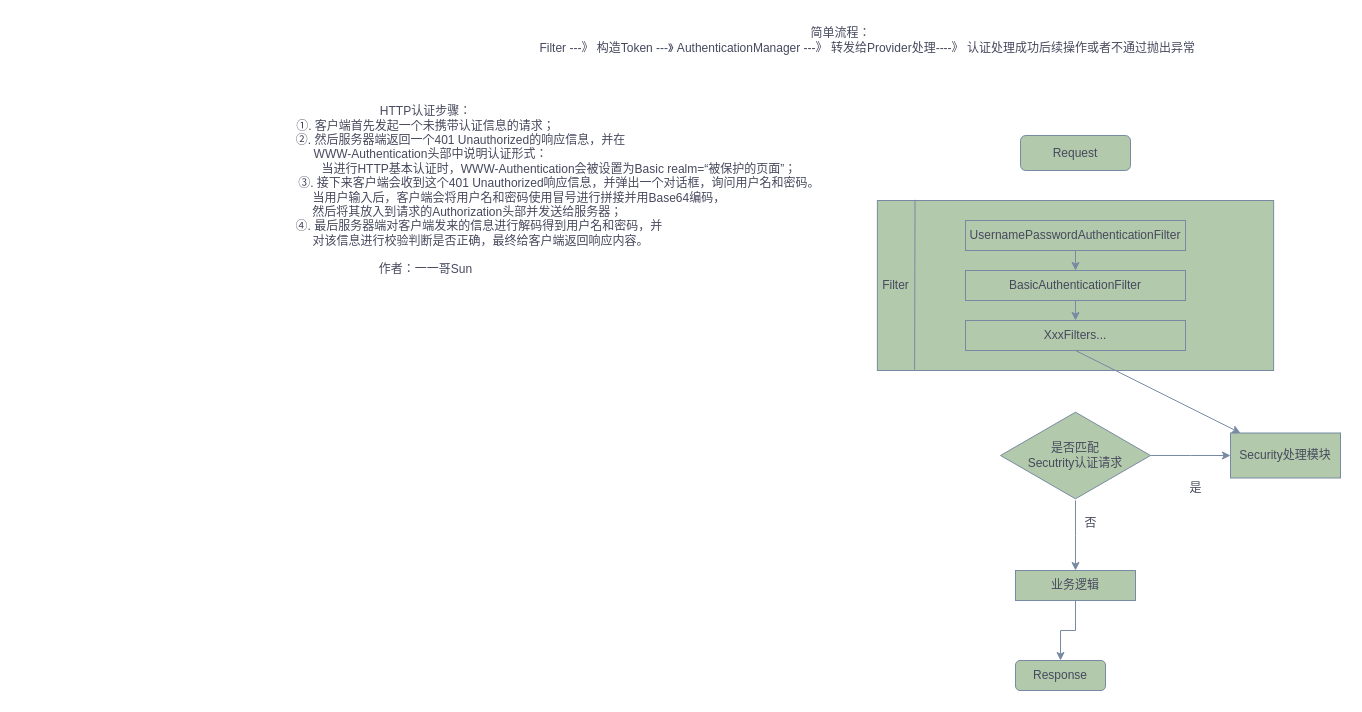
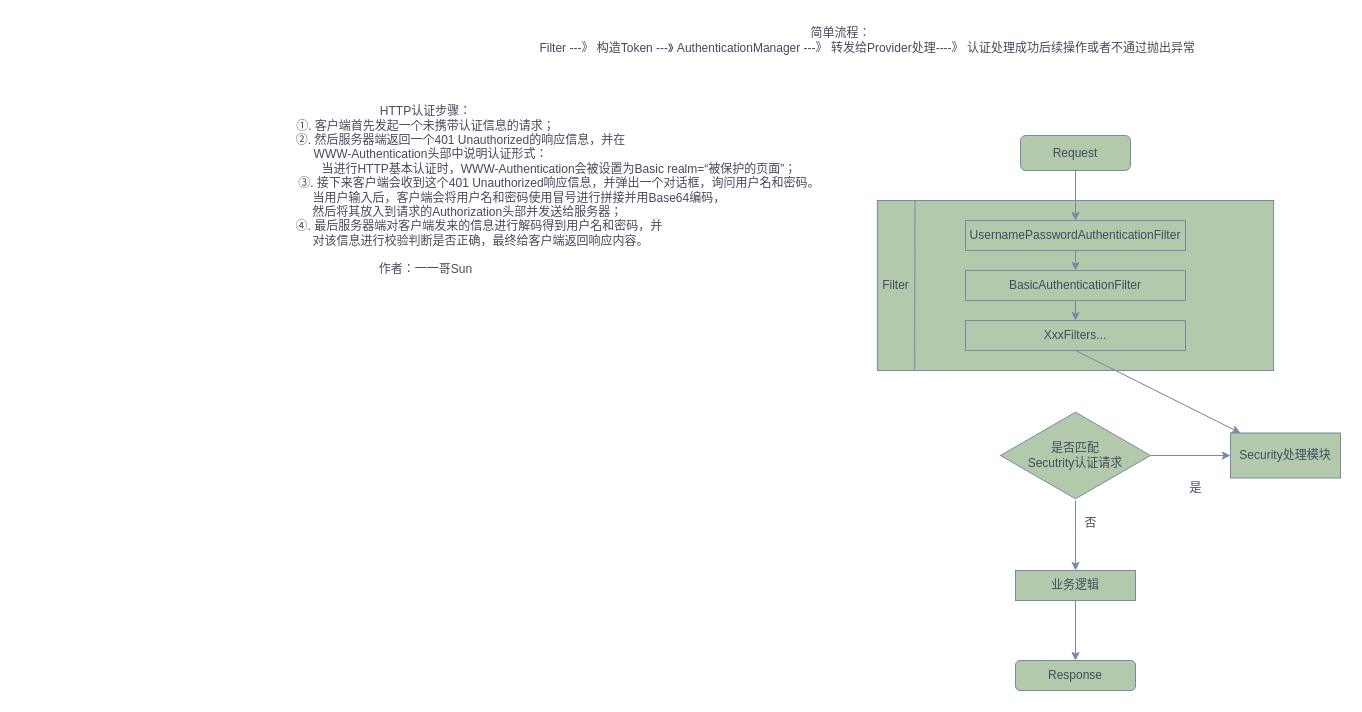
edge "Request" -> "UsernamePasswordAuthenticationFilter": added
node "Response": size 90x30 -> 120x30
